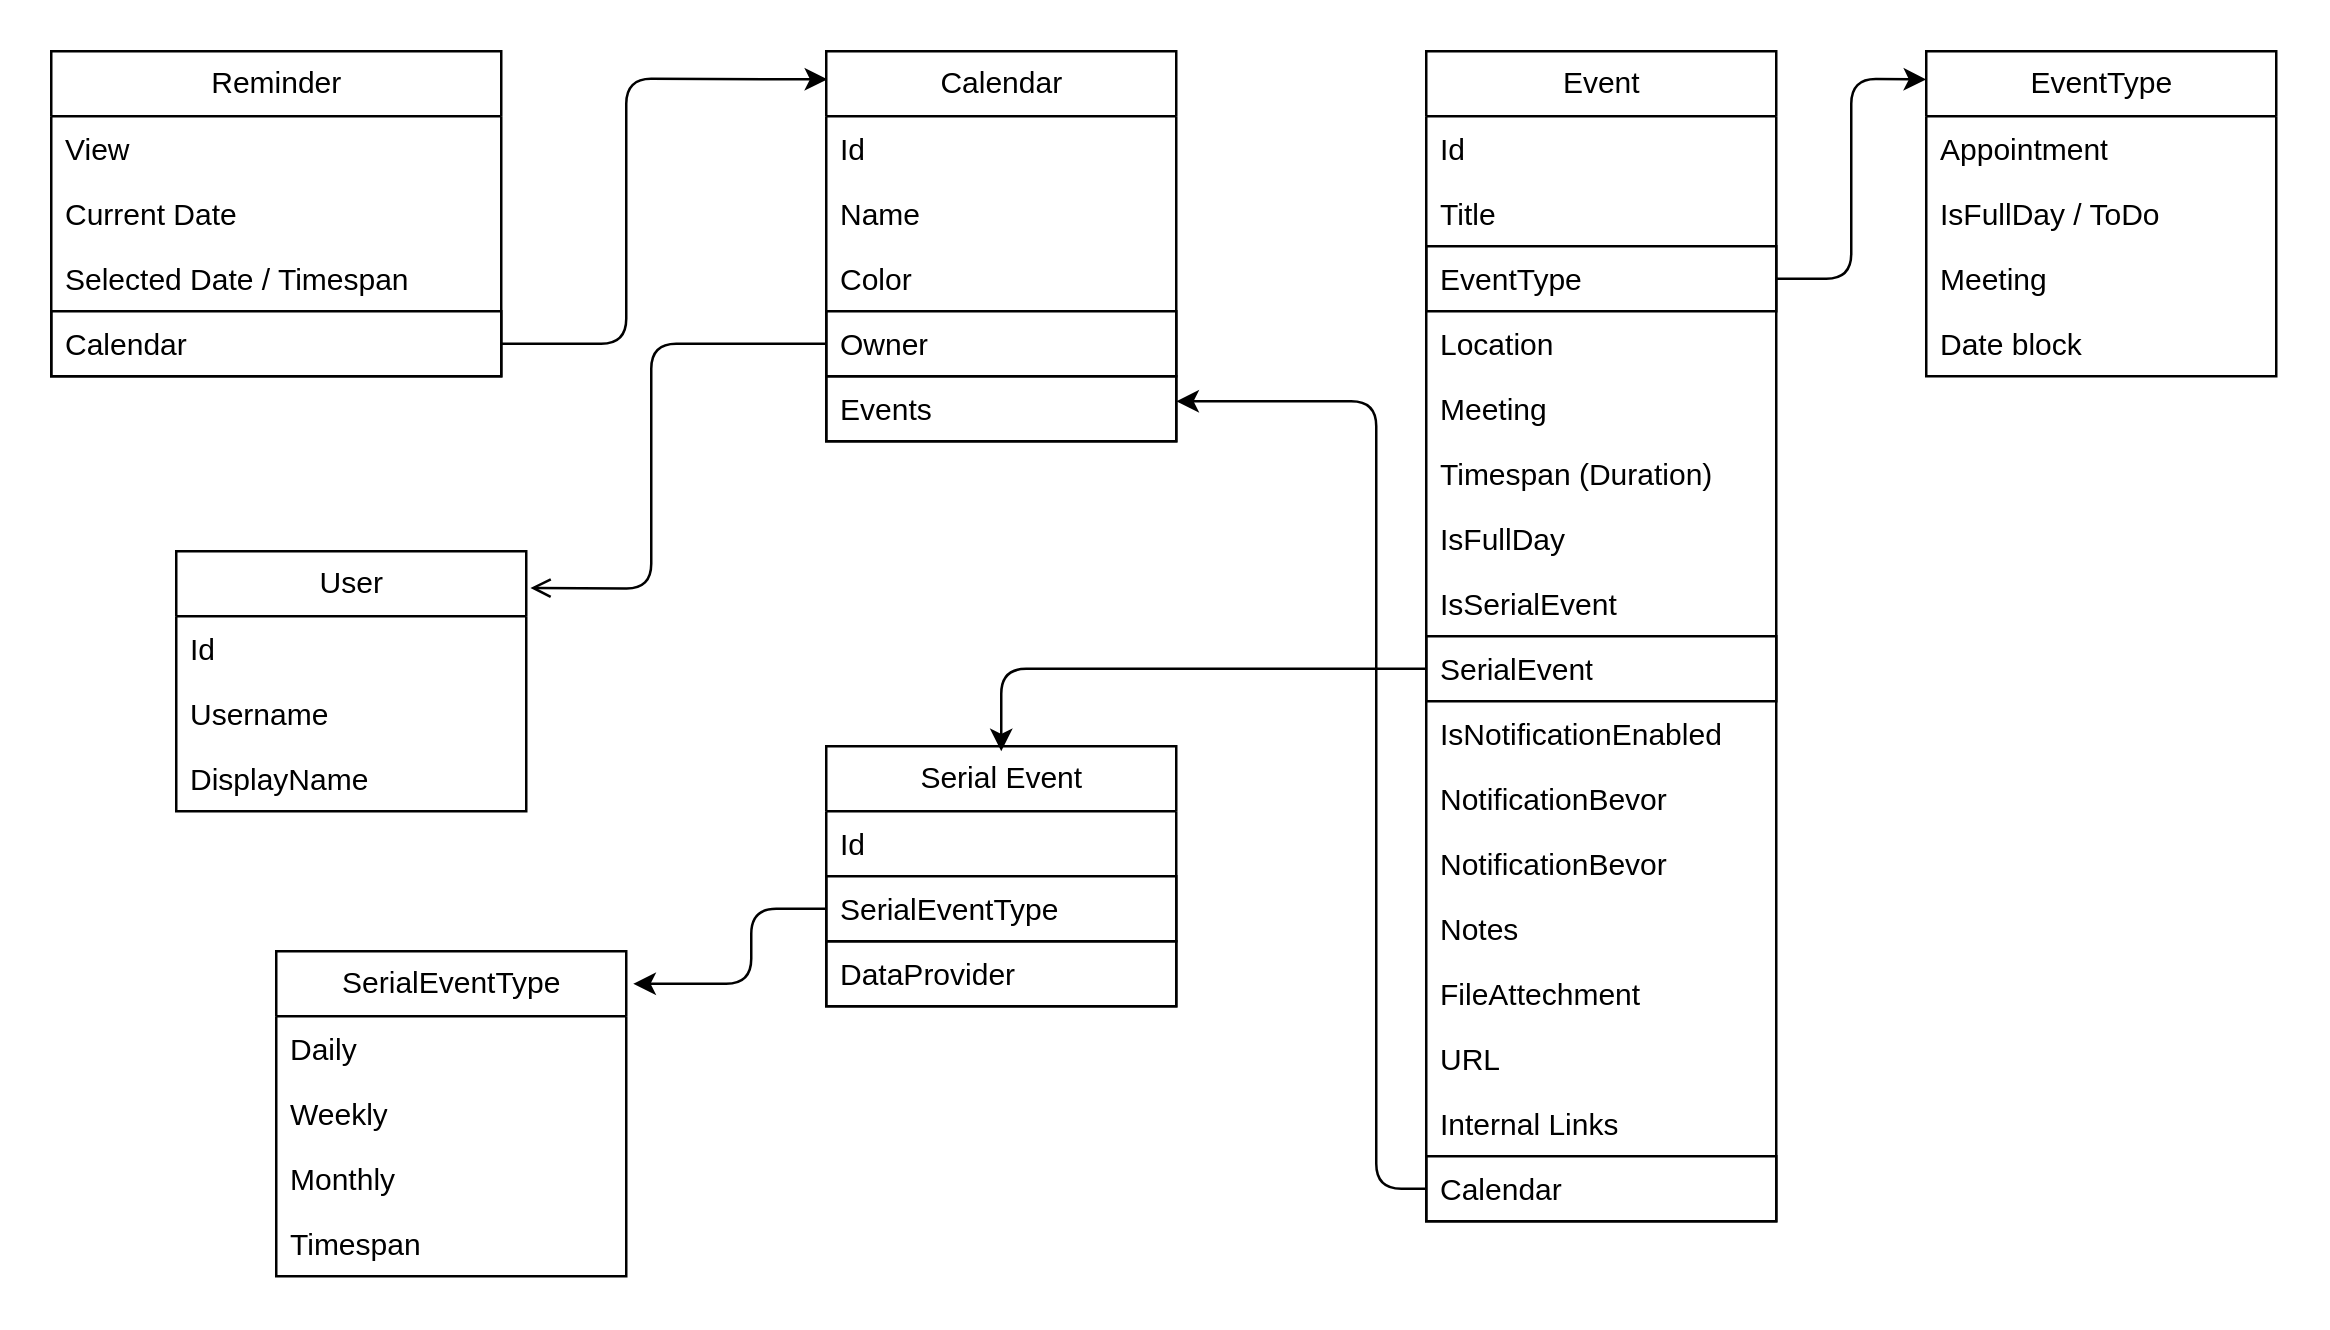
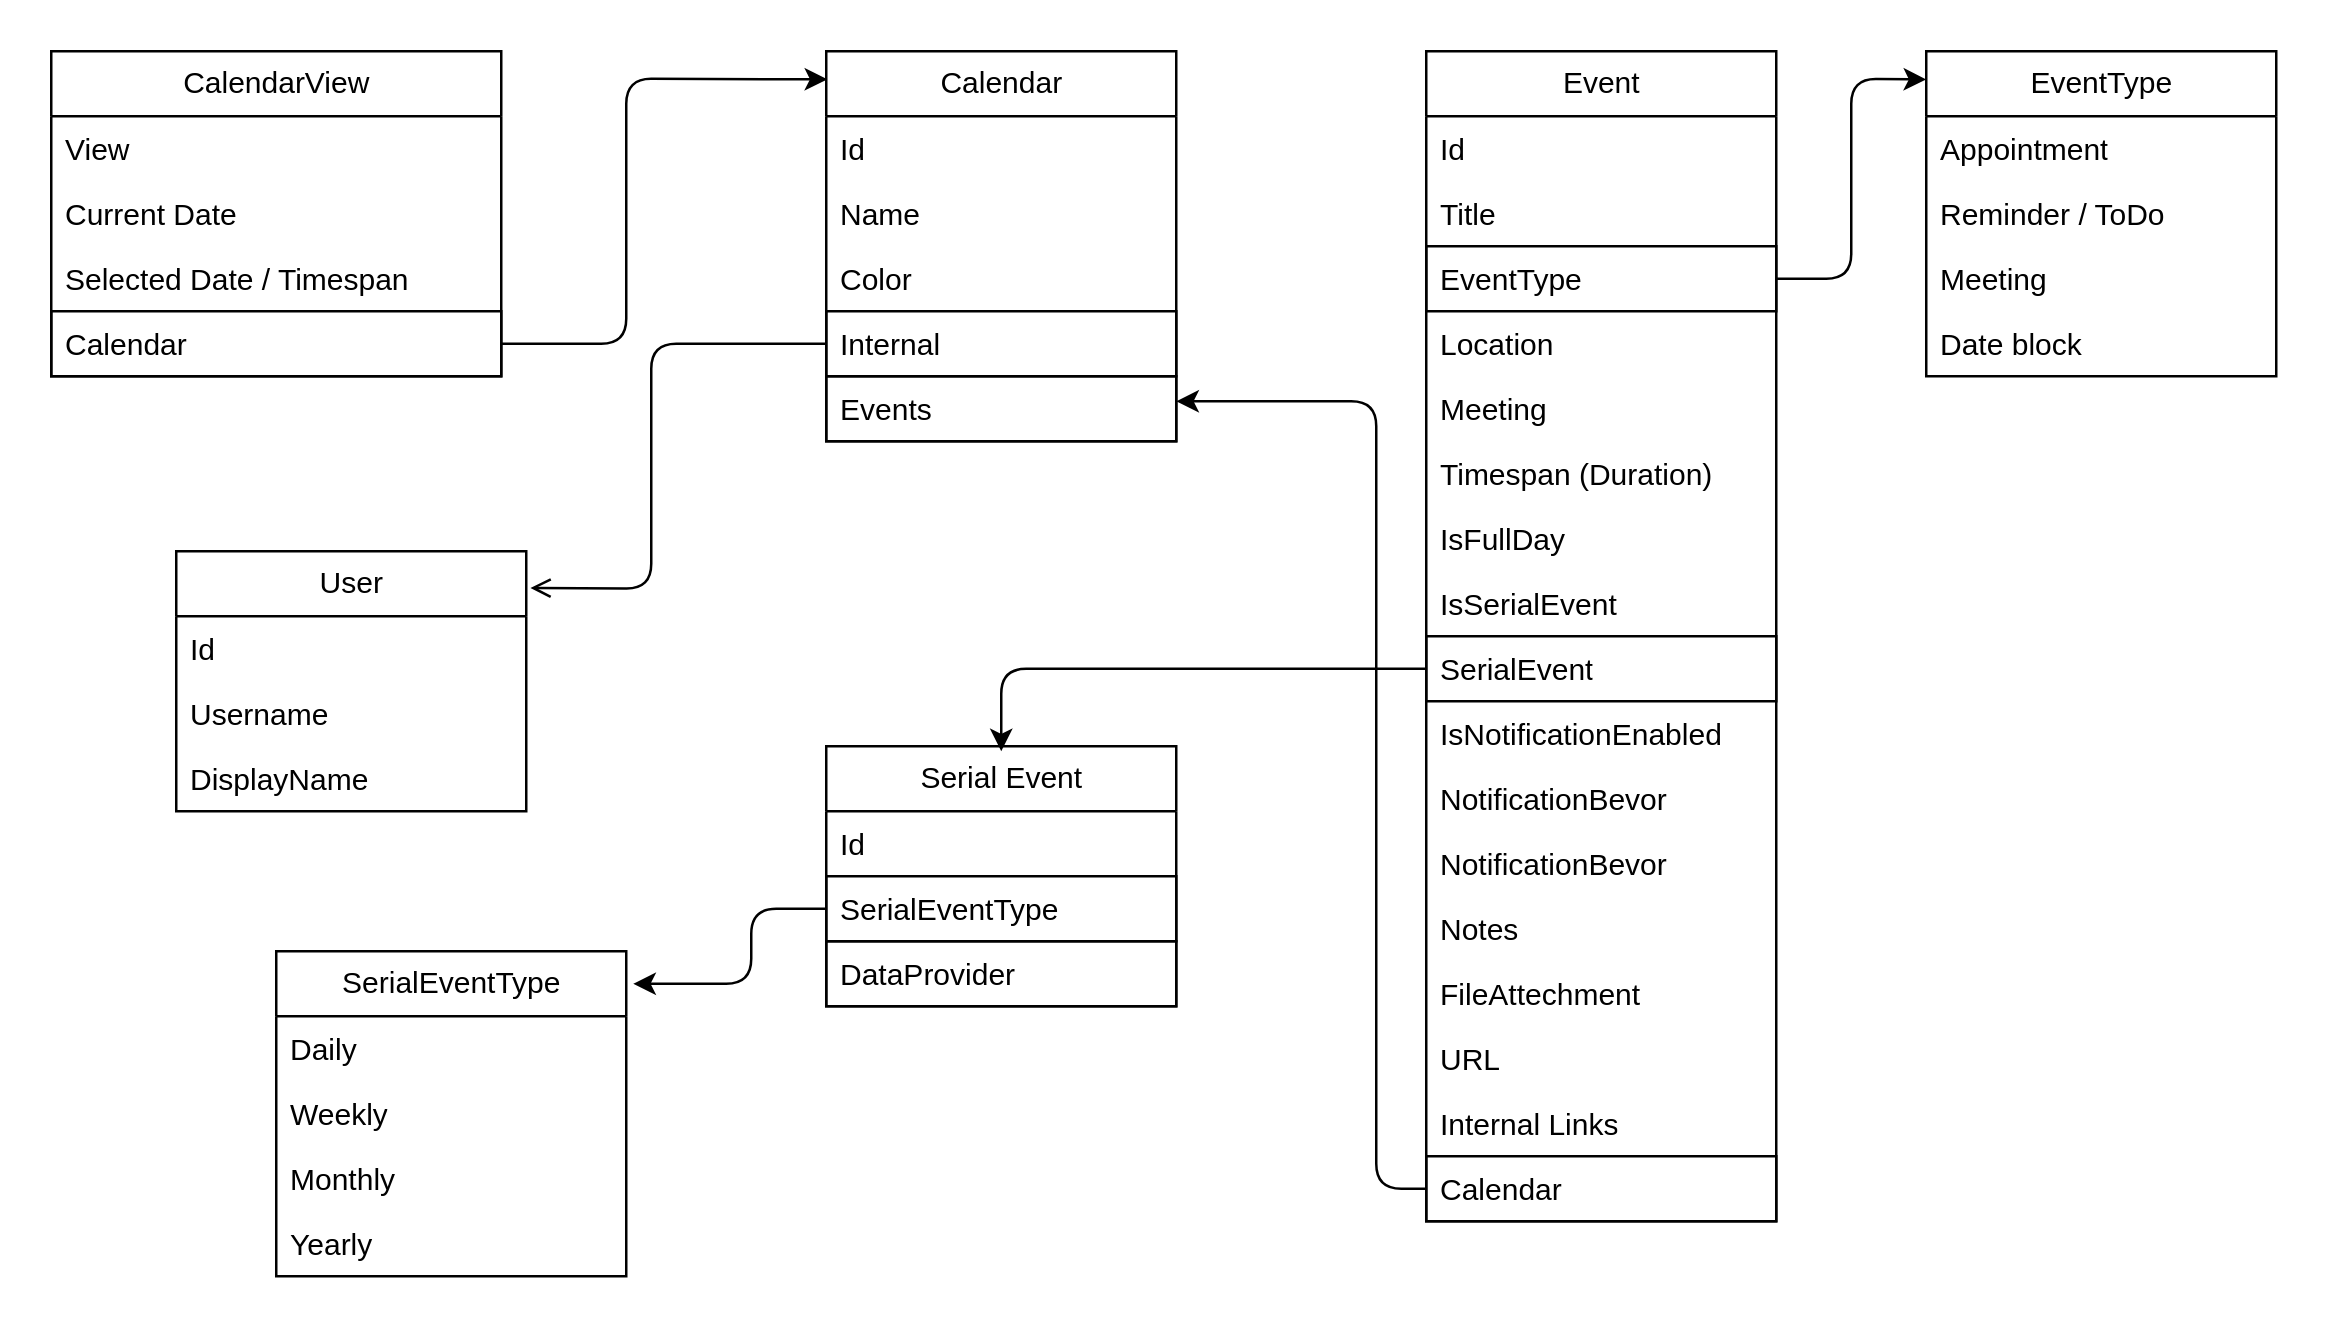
node "Reminder": label "Reminder" -> "CalendarView"
node "IsFullDay / ToDo": label "IsFullDay / ToDo" -> "Reminder / ToDo"
node "Owner": label "Owner" -> "Internal"
node "Timespan": label "Timespan" -> "Yearly"
